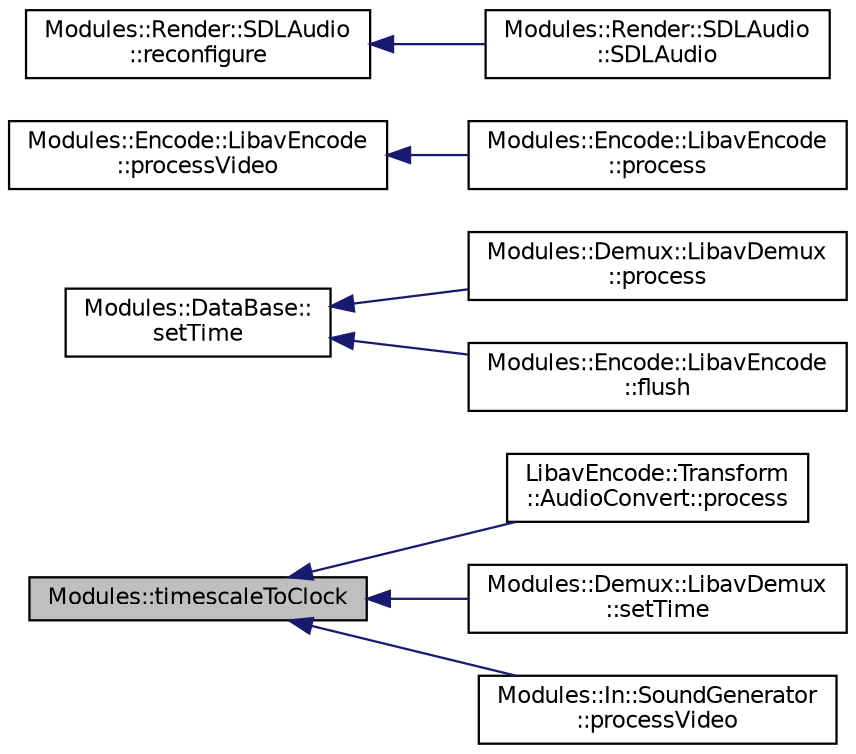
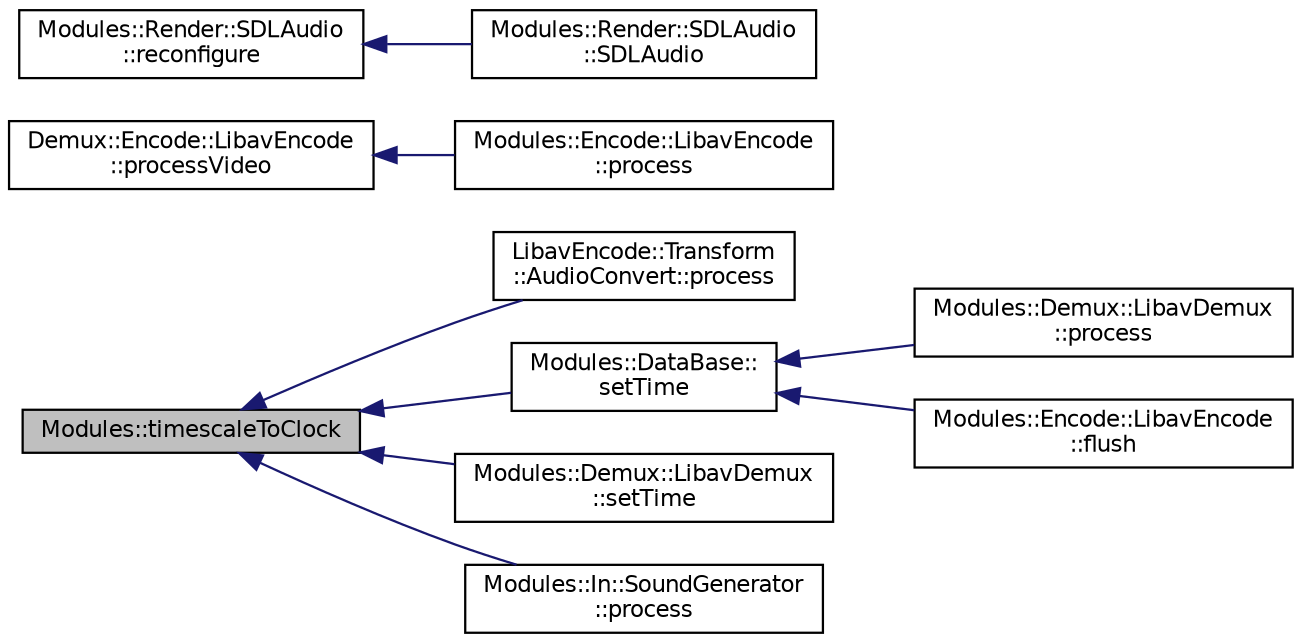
node "Modules::Encode::LibavEncode ::processVideo": label "Modules::Encode::LibavEncode ::processVideo" -> "Demux::Encode::LibavEncode ::processVideo"
edge "Modules::DataBase:: setTime" -> "Modules::timescaleToClock": added
node "Modules::In::SoundGenerator ::processVideo": label "Modules::In::SoundGenerator ::processVideo" -> "Modules::In::SoundGenerator ::process"
